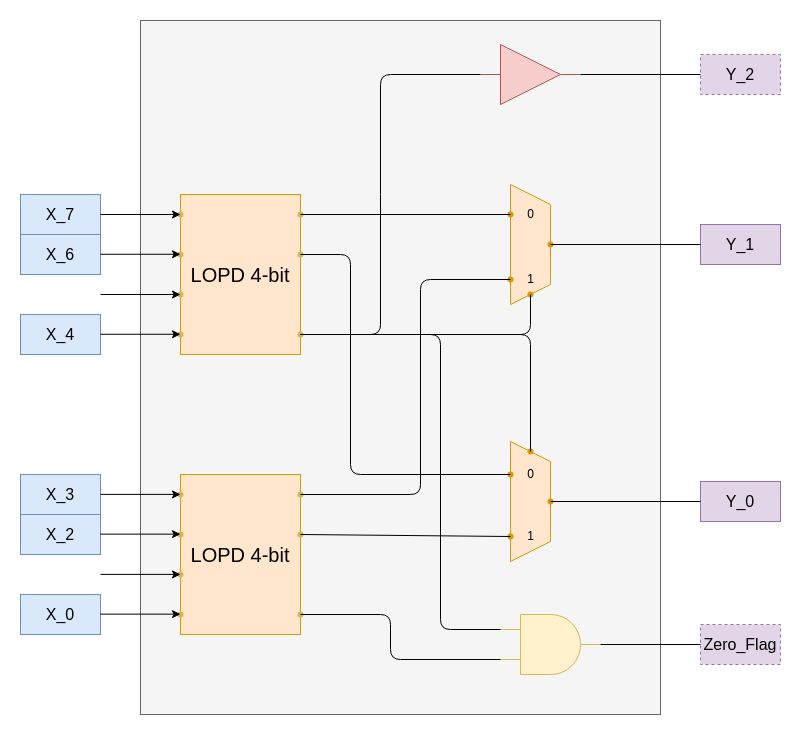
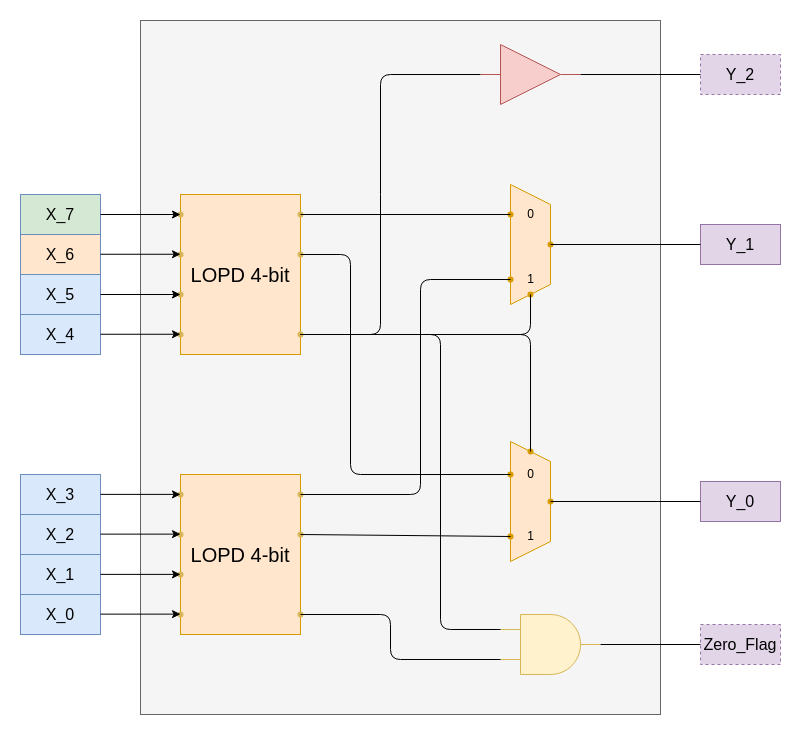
node "X_7": fillcolor #dae8fc -> #d5e8d4
node "X_6": fillcolor #dae8fc -> #ffe6cc
node "X_5": added
node "X_1": added
